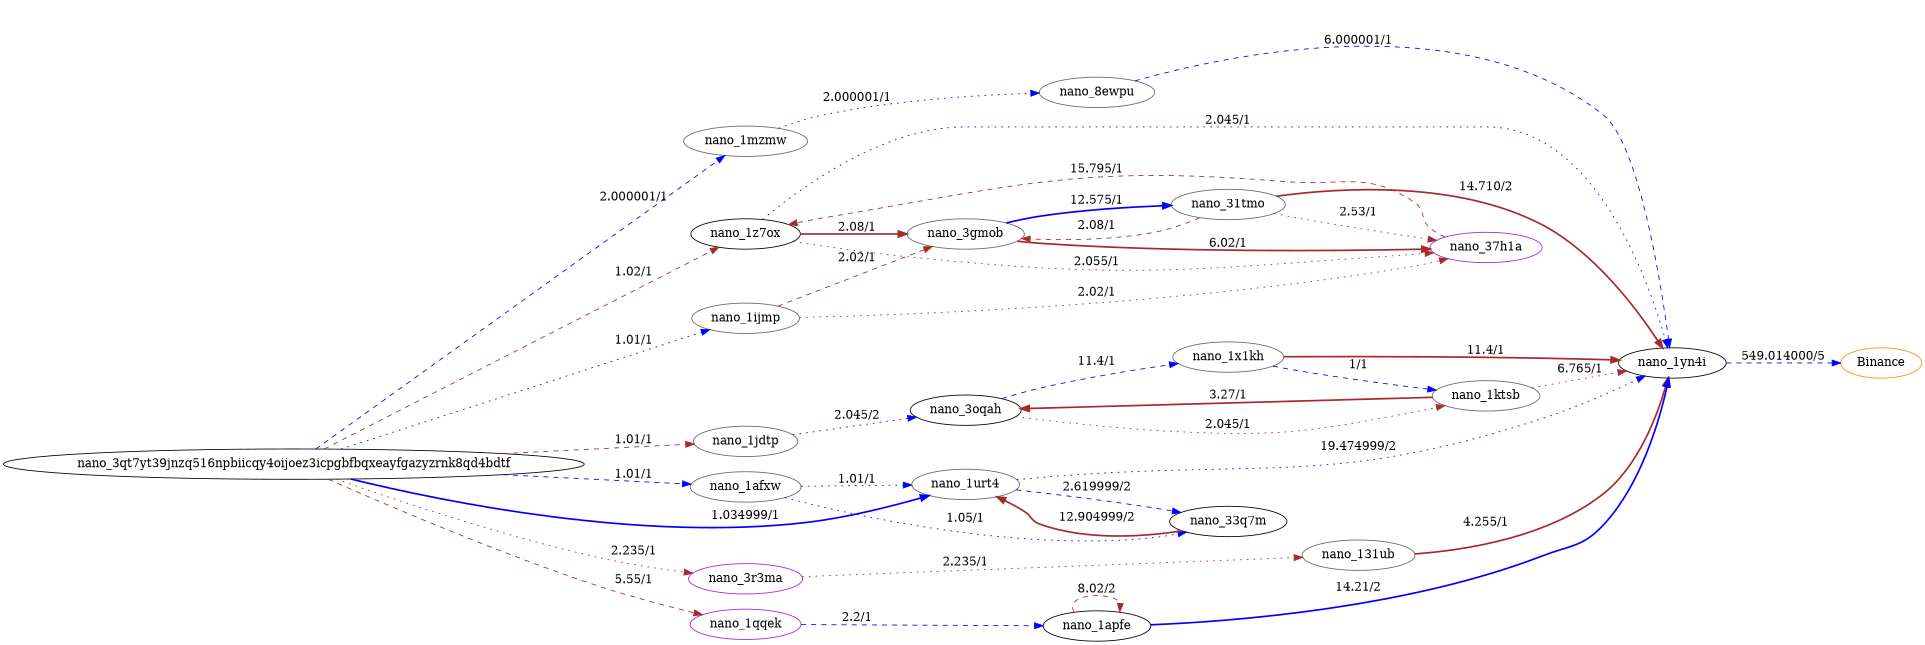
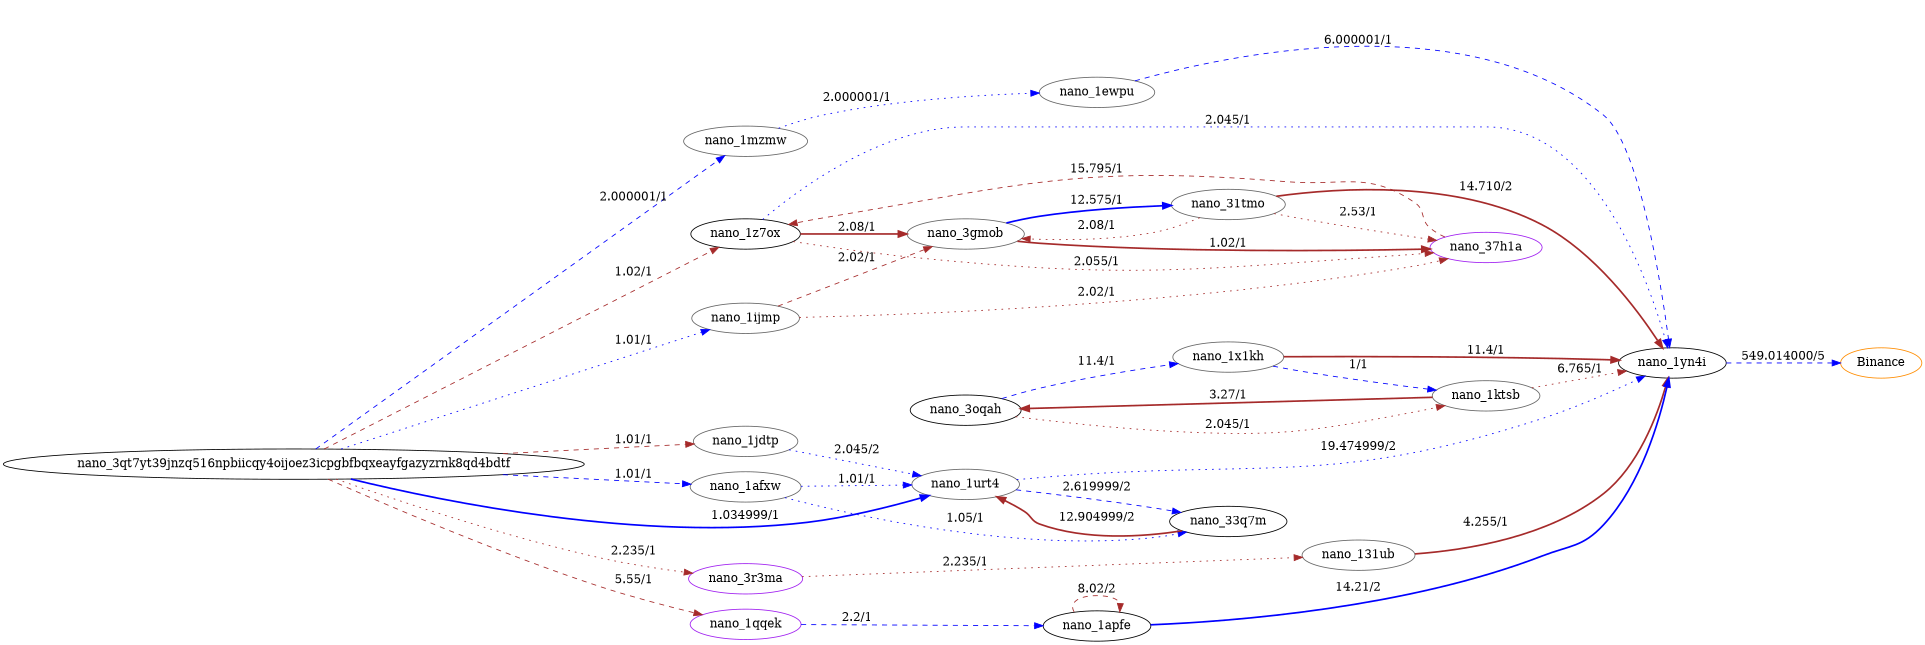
node "nano_8ewpu": label "nano_8ewpu" -> "nano_1ewpu"
edge "nano_31tmo" -> "nano_3gmob": style dashed -> dotted
edge "nano_3gmob" -> "nano_37h1a": label "6.02/1" -> "1.02/1"
edge "nano_1jdtp" -> "nano_3oqah": now "nano_1jdtp" -> "nano_1urt4"
